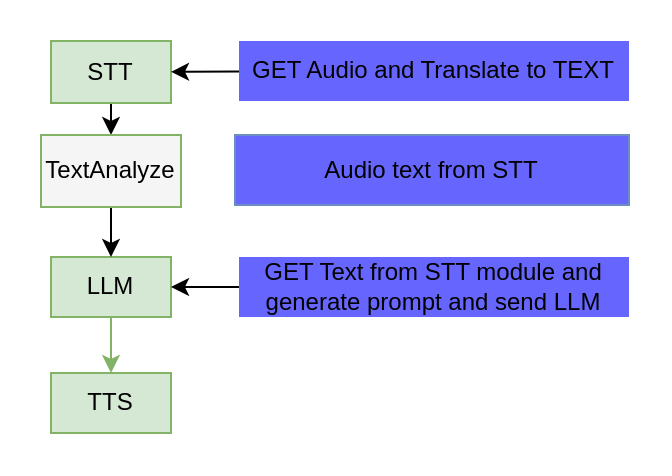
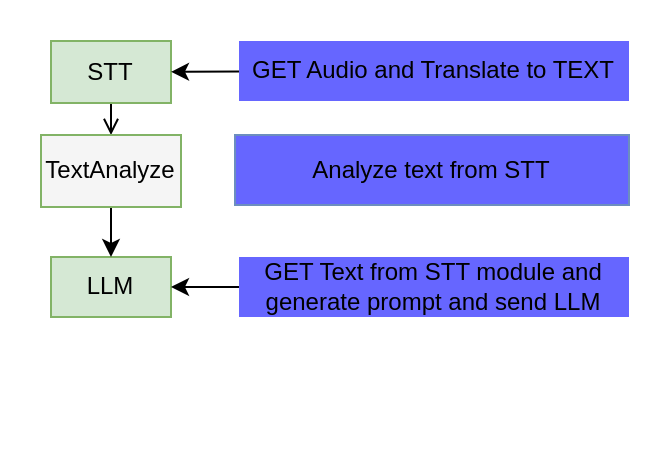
edge "STT" -> "TextAnalyze": arrowhead classic -> open
node "Audio text from STT": label "Audio text from STT" -> "Analyze text from STT"
edge "LLM" -> "TTS": removed
node "TTS": removed
